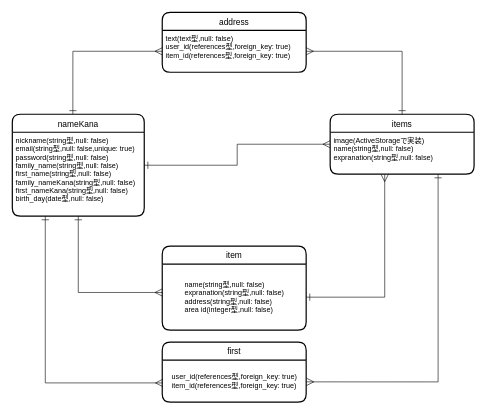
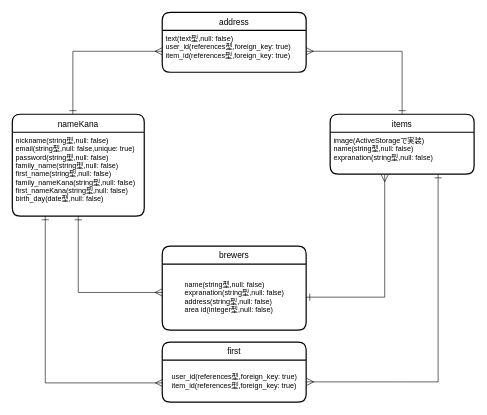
edge "items" -- "nameKana": removed
node "item": label "item" -> "brewers"
